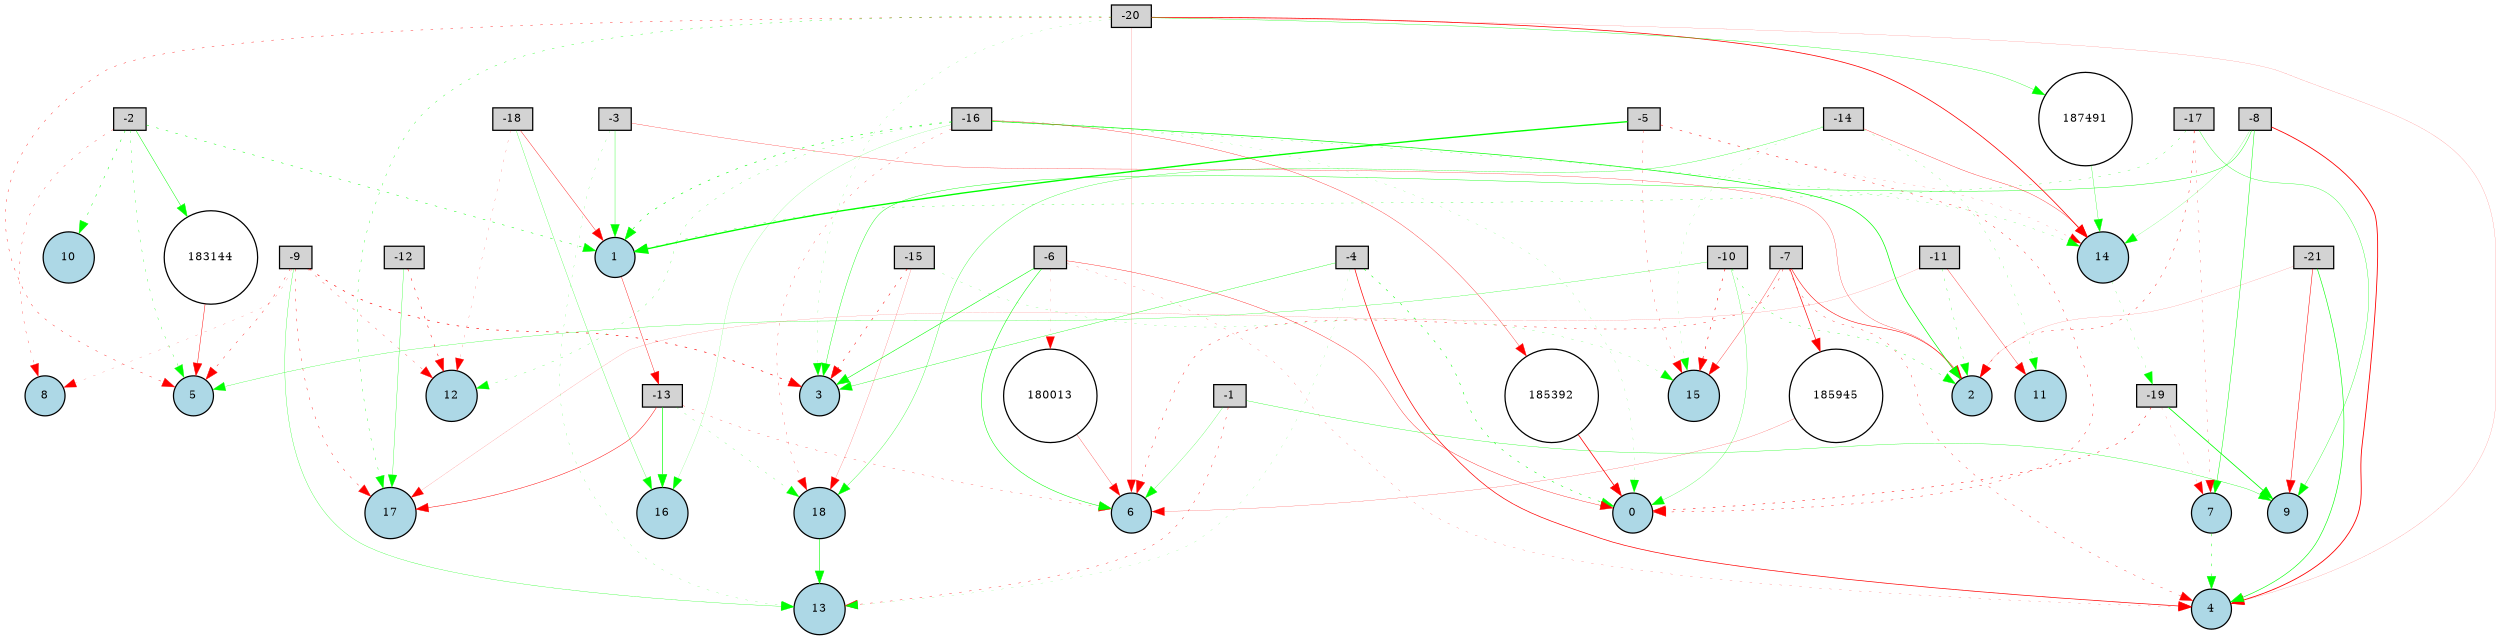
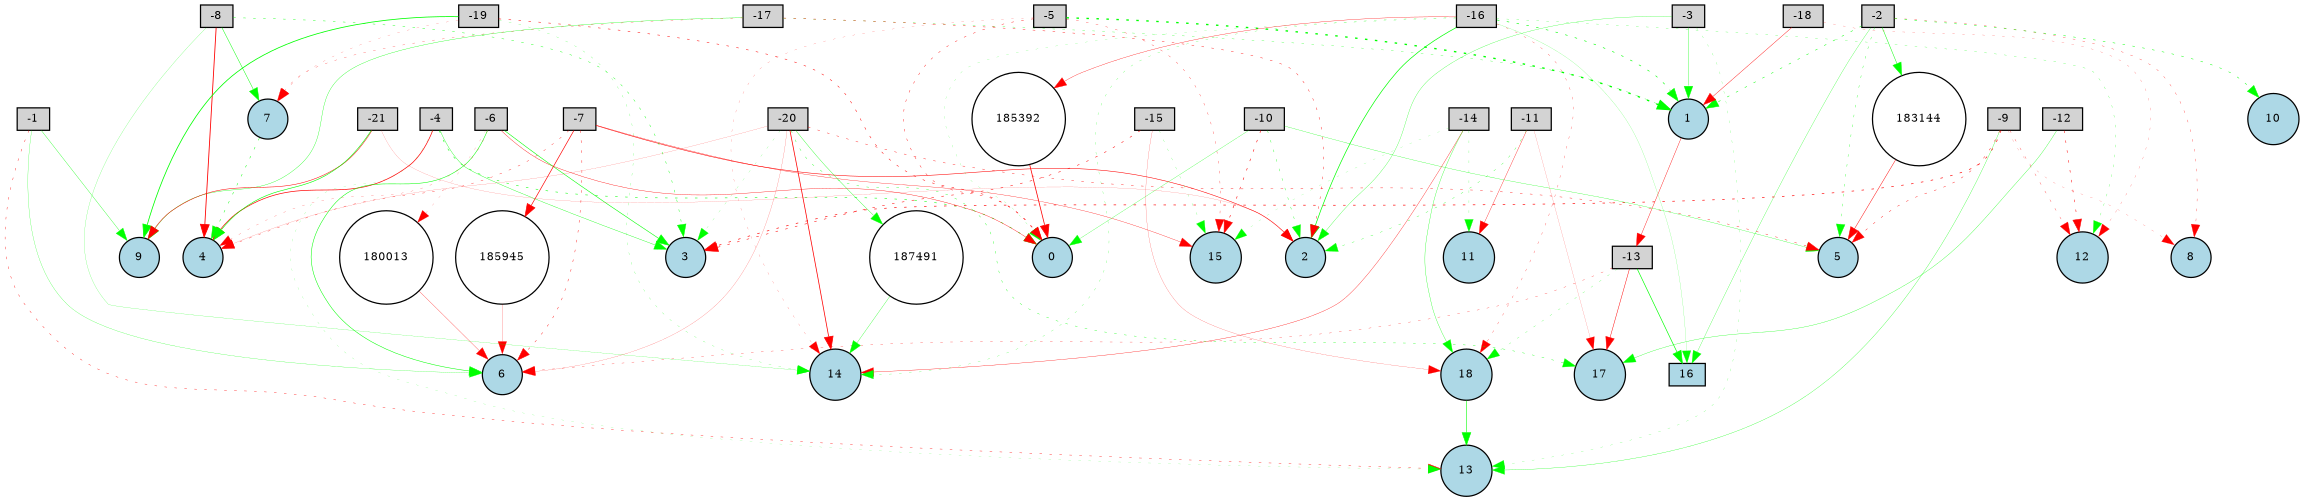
edge "-5" -> "1": style solid -> dotted
edge "-3" -> "2": color red -> green
edge "-8" -> "3": style solid -> dotted
edge "-18" -> "16": now "-2" -> "16"
edge "14" -> "-19": reversed
edge "-9" -> "17": removed
node "16": shape circle -> box
